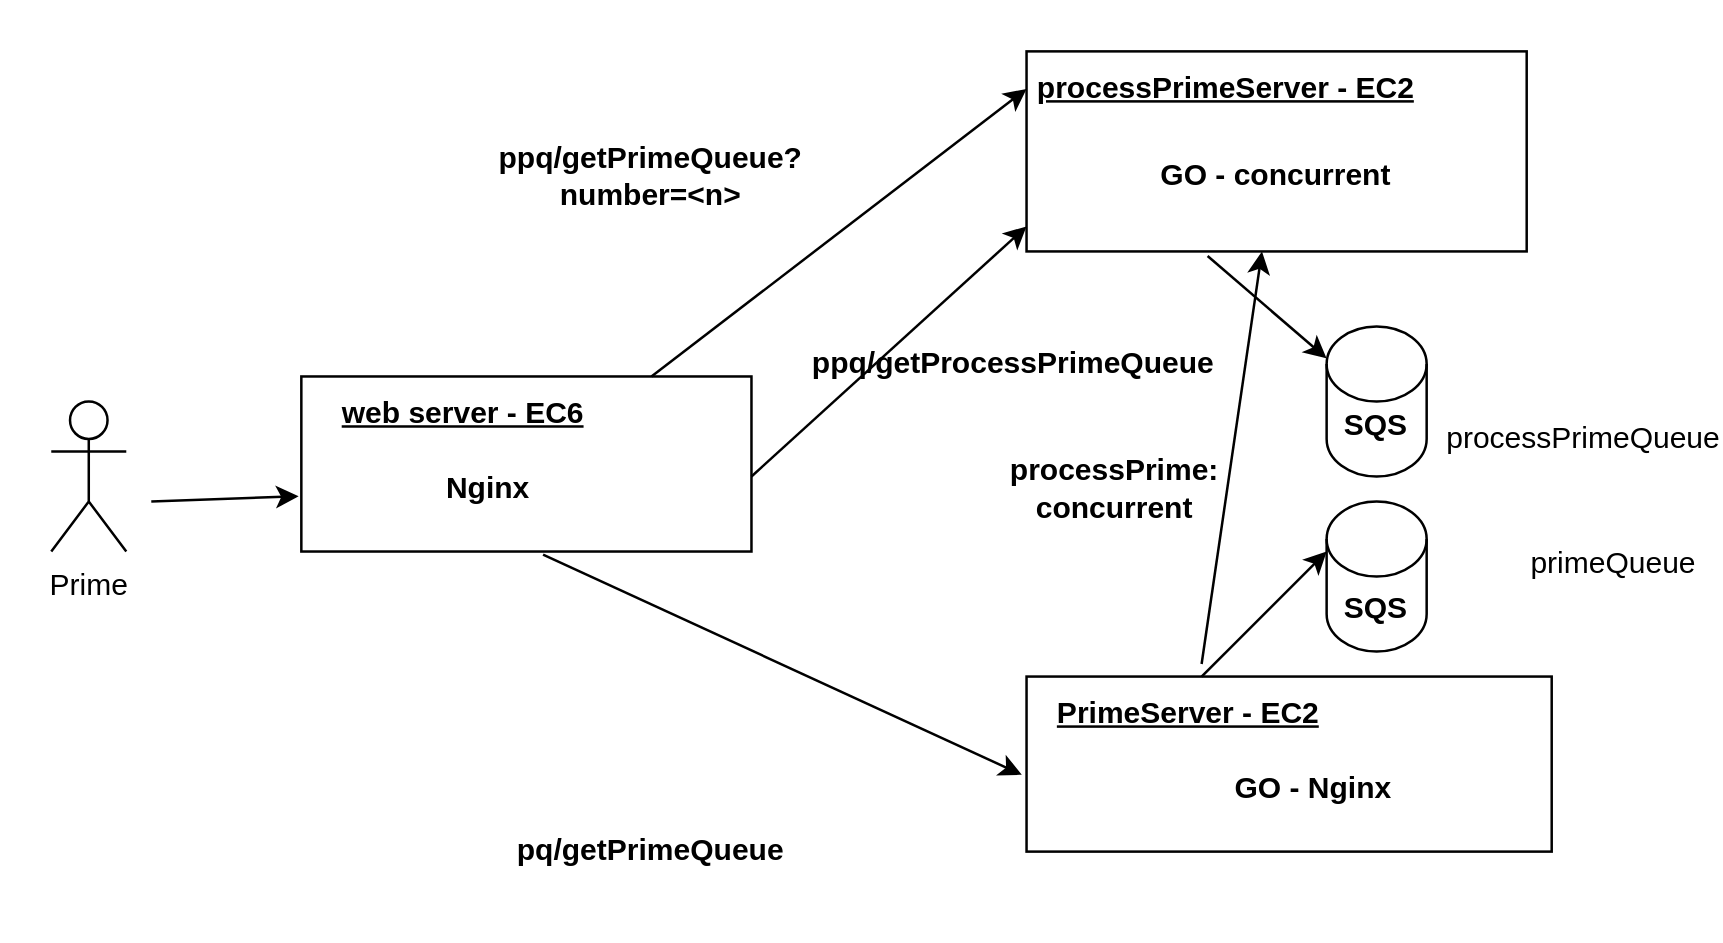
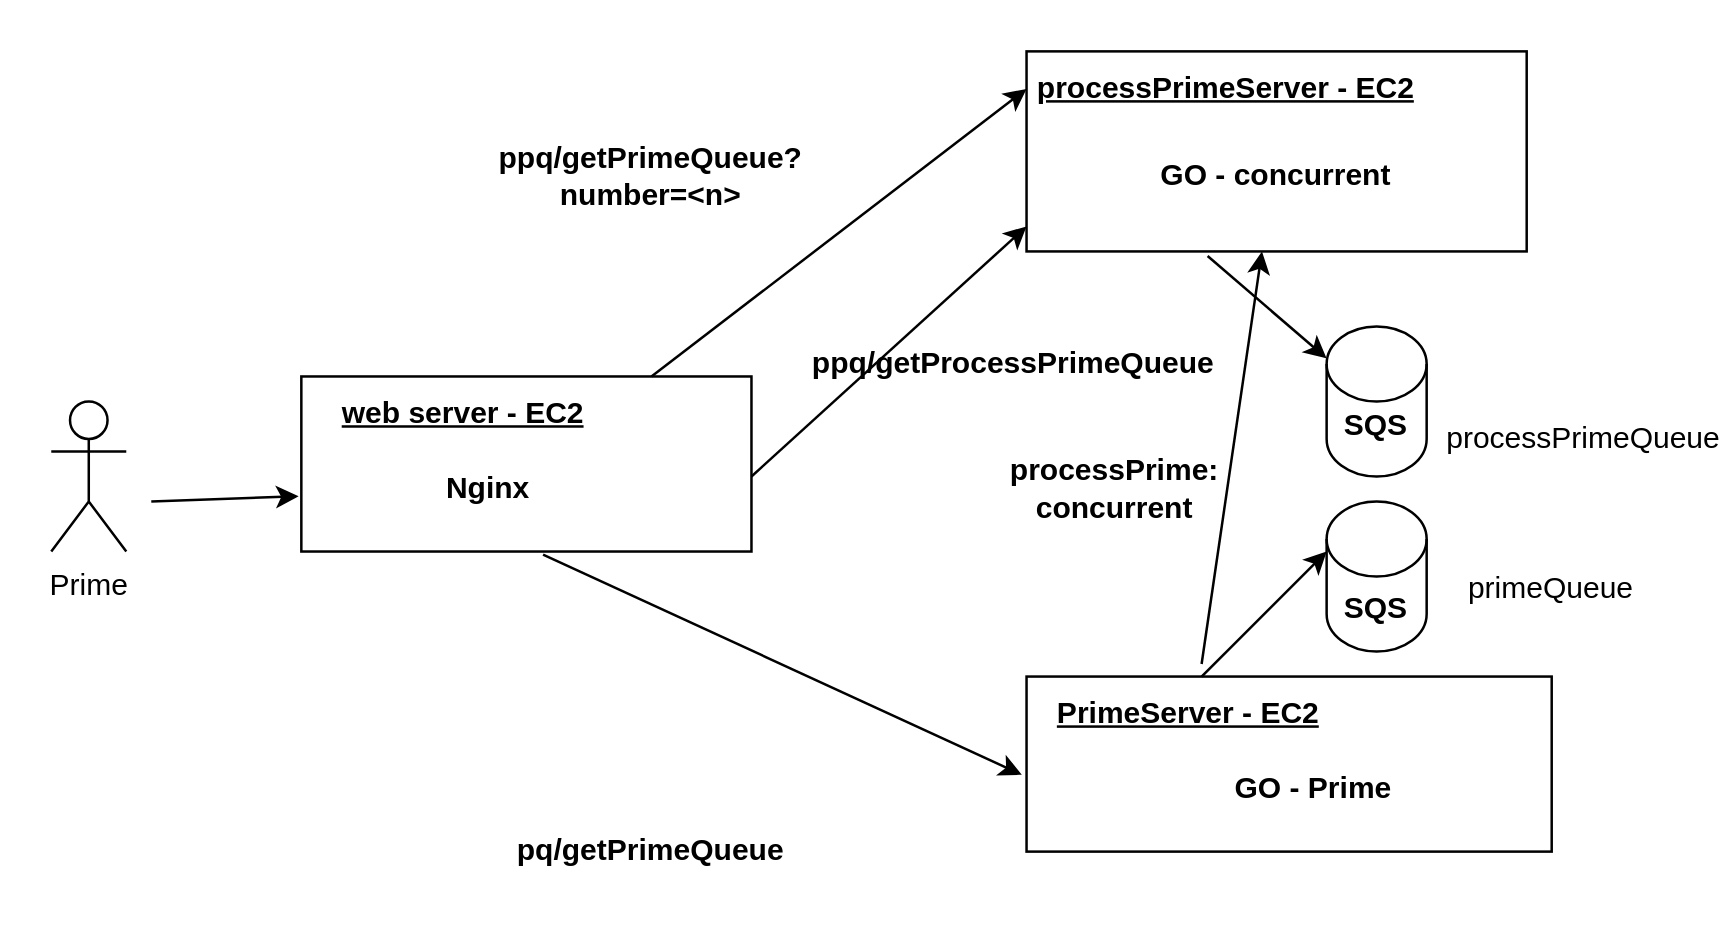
node "web server - EC6": label "web server - EC6" -> "web server - EC2"
node "primeQueue": moved (1614, 564) -> (1551, 589)
node "GO - Nginx": label "GO - Nginx" -> "GO - Prime"
